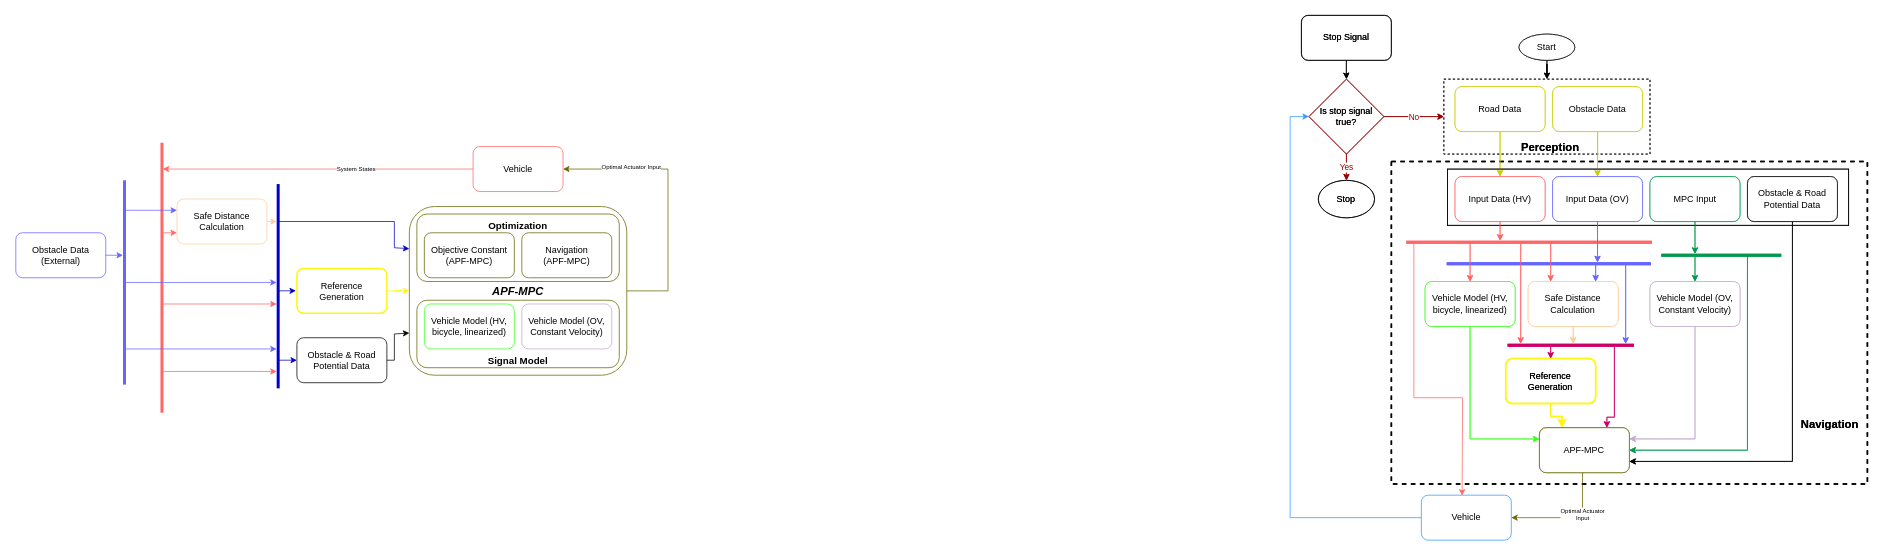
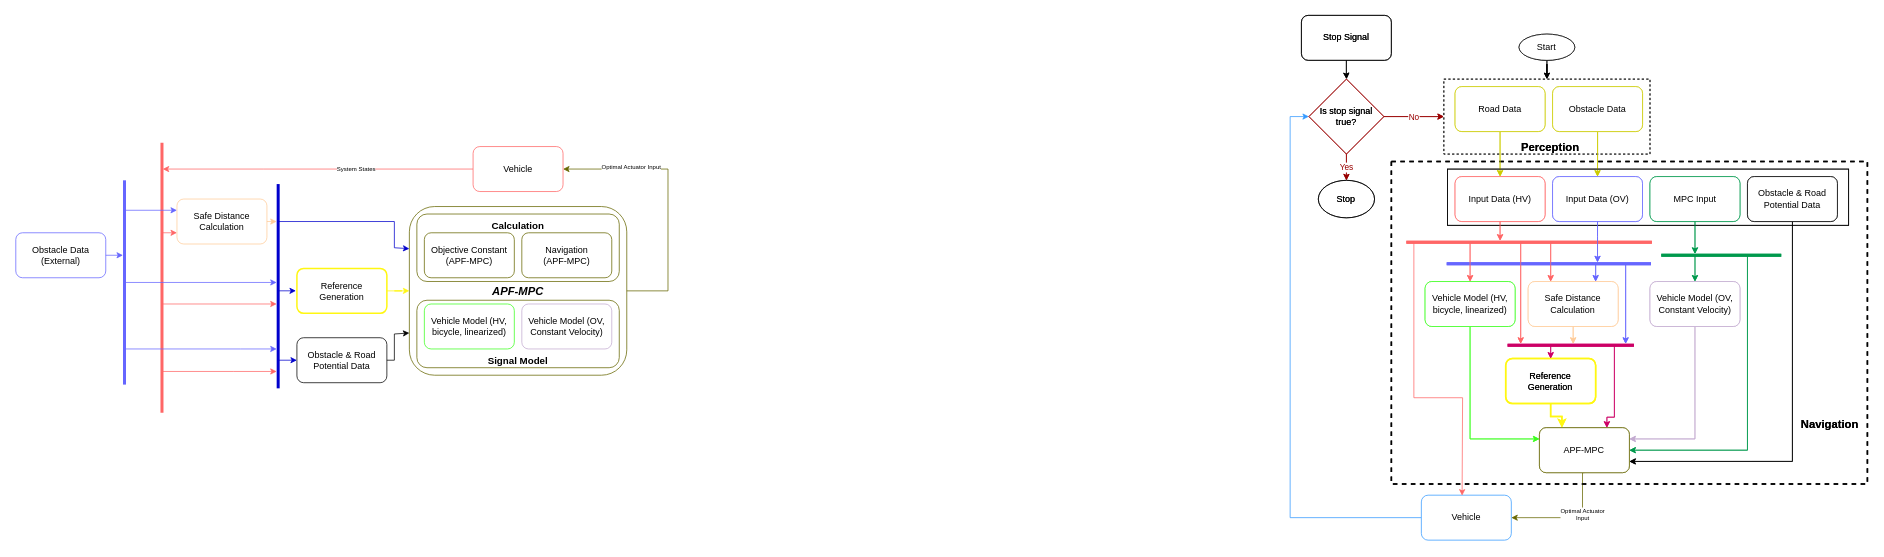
node "Optimization": label "Optimization" -> "Calculation"
